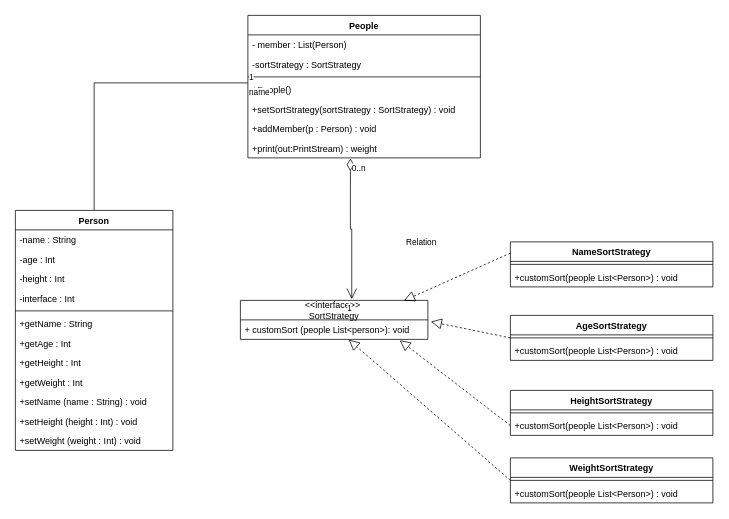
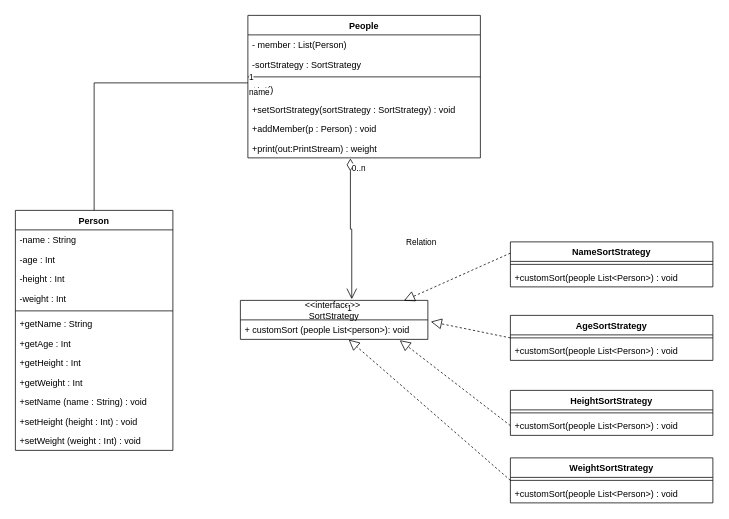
node "+People()": label "+People()" -> "+Int()"
node "-interface : Int": label "-interface : Int" -> "-weight : Int"
